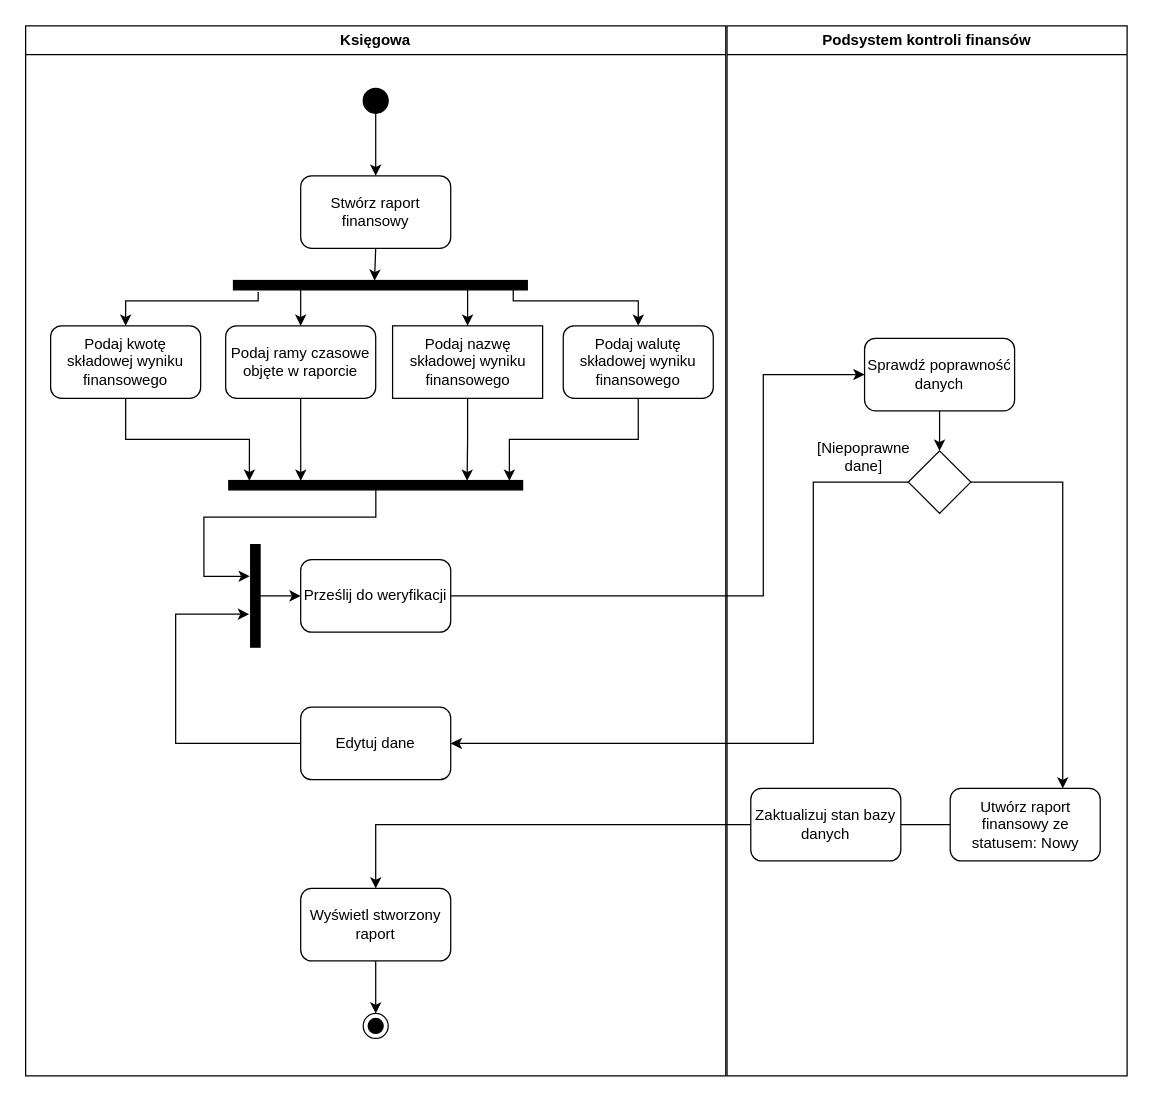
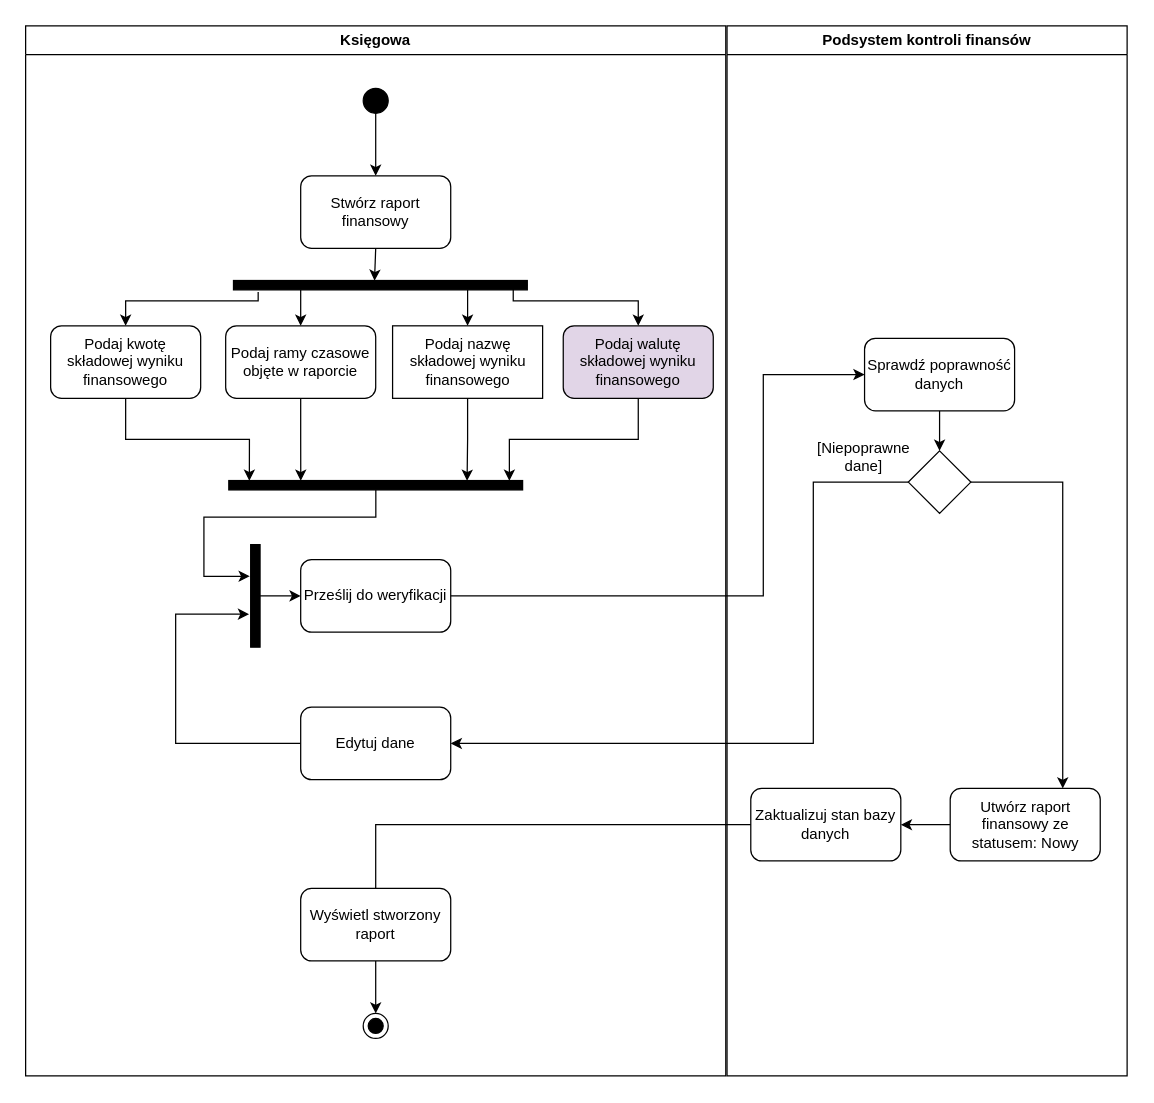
node "Podaj walutę składowej wyniku finansowego": fillcolor #ffffff -> #e1d5e7
edge "Zaktualizuj stan bazy danych" -- "Utwórz raport finansowy ze statusem: Nowy": arrowhead none -> classic
edge "Zaktualizuj stan bazy danych" -> "Wyświetl stworzony raport": arrowhead classic -> none
